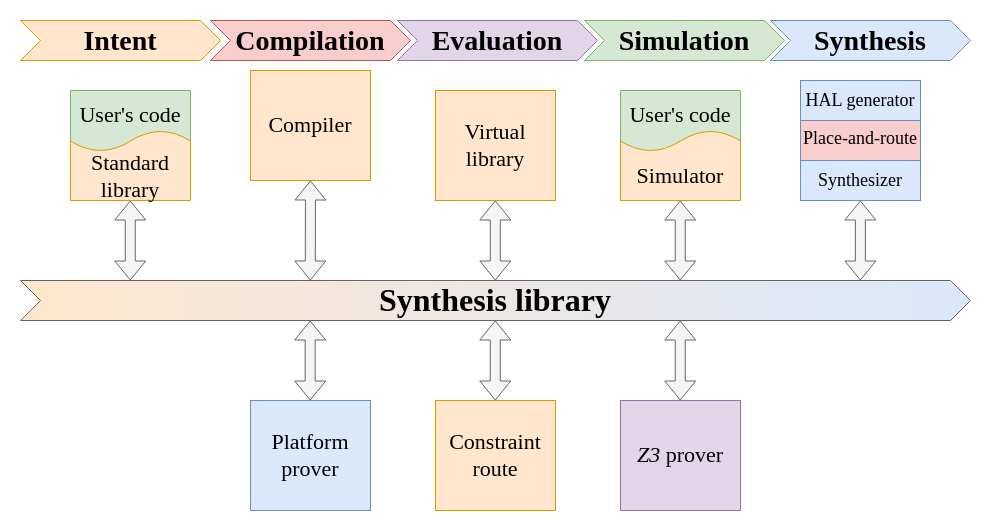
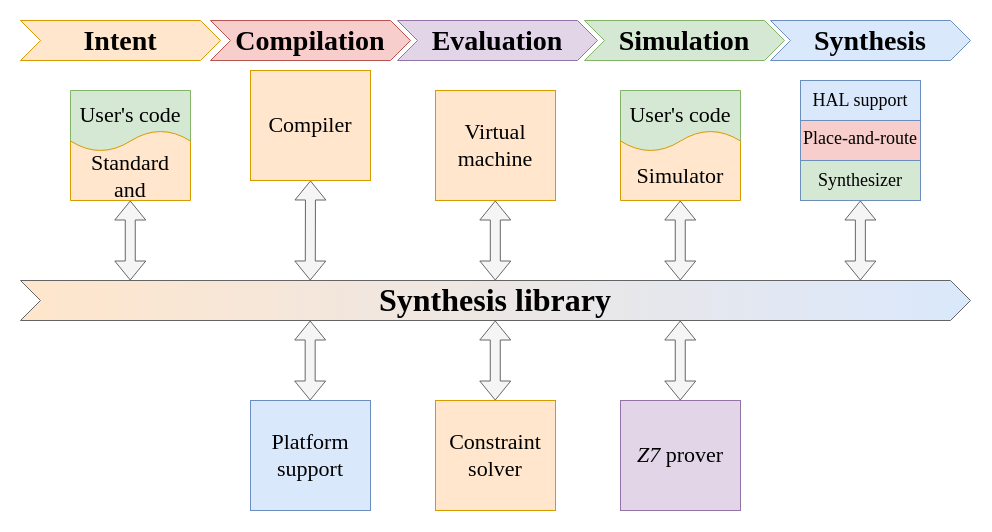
node "HAL generator": label "HAL generator" -> "HAL support"
node "Virtual library": label "Virtual library" -> "Virtual machine"
node "Standard library": label "Standard library" -> "Standard and"
node "Synthesizer": fillcolor #dae8fc -> #d5e8d4
node "Platform prover": label "Platform prover" -> "Platform support"
node "Constraint route": label "Constraint route" -> "Constraint solver"
node "Z3 prover": label "Z3 prover" -> "Z7 prover"
